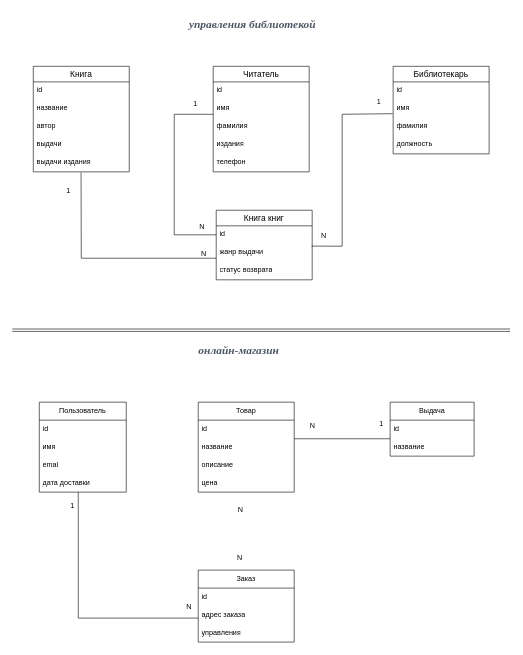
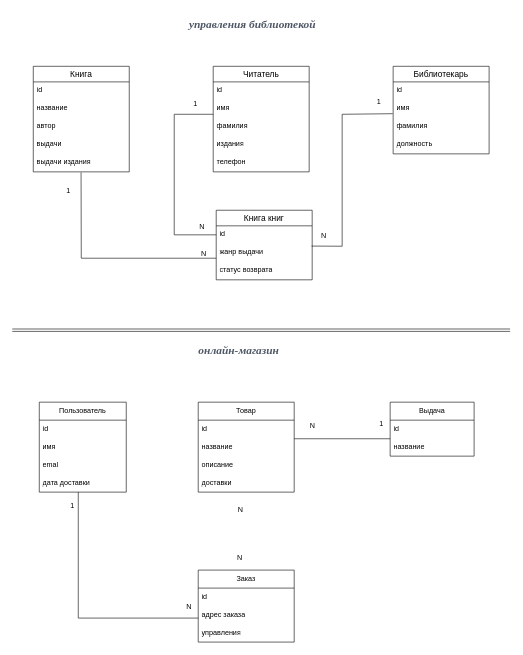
node "цена": label "цена" -> "доставки"
